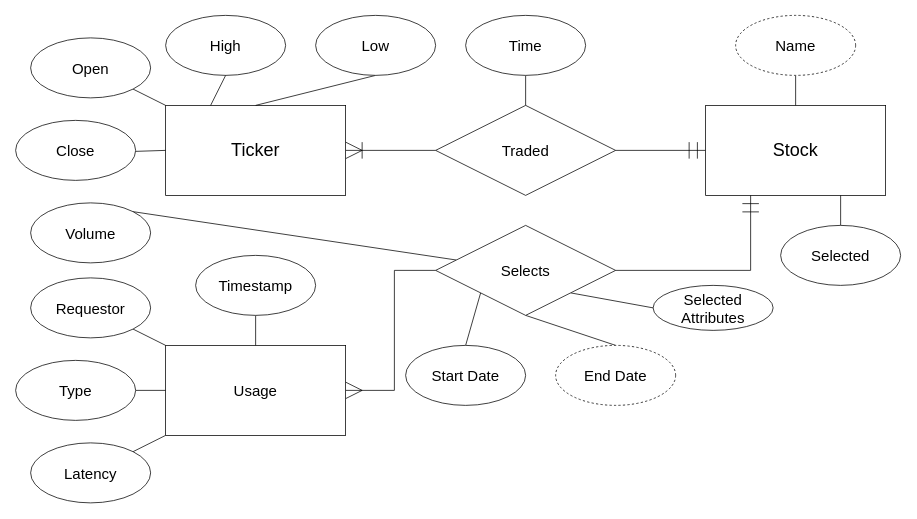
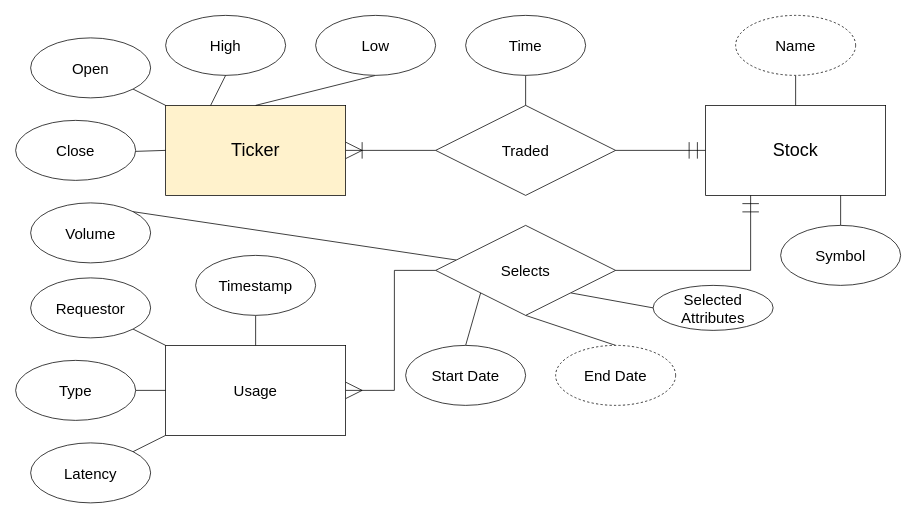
node "Ticker": fillcolor #ffffff -> #fff2cc
node "Selected": label "Selected" -> "Symbol"
